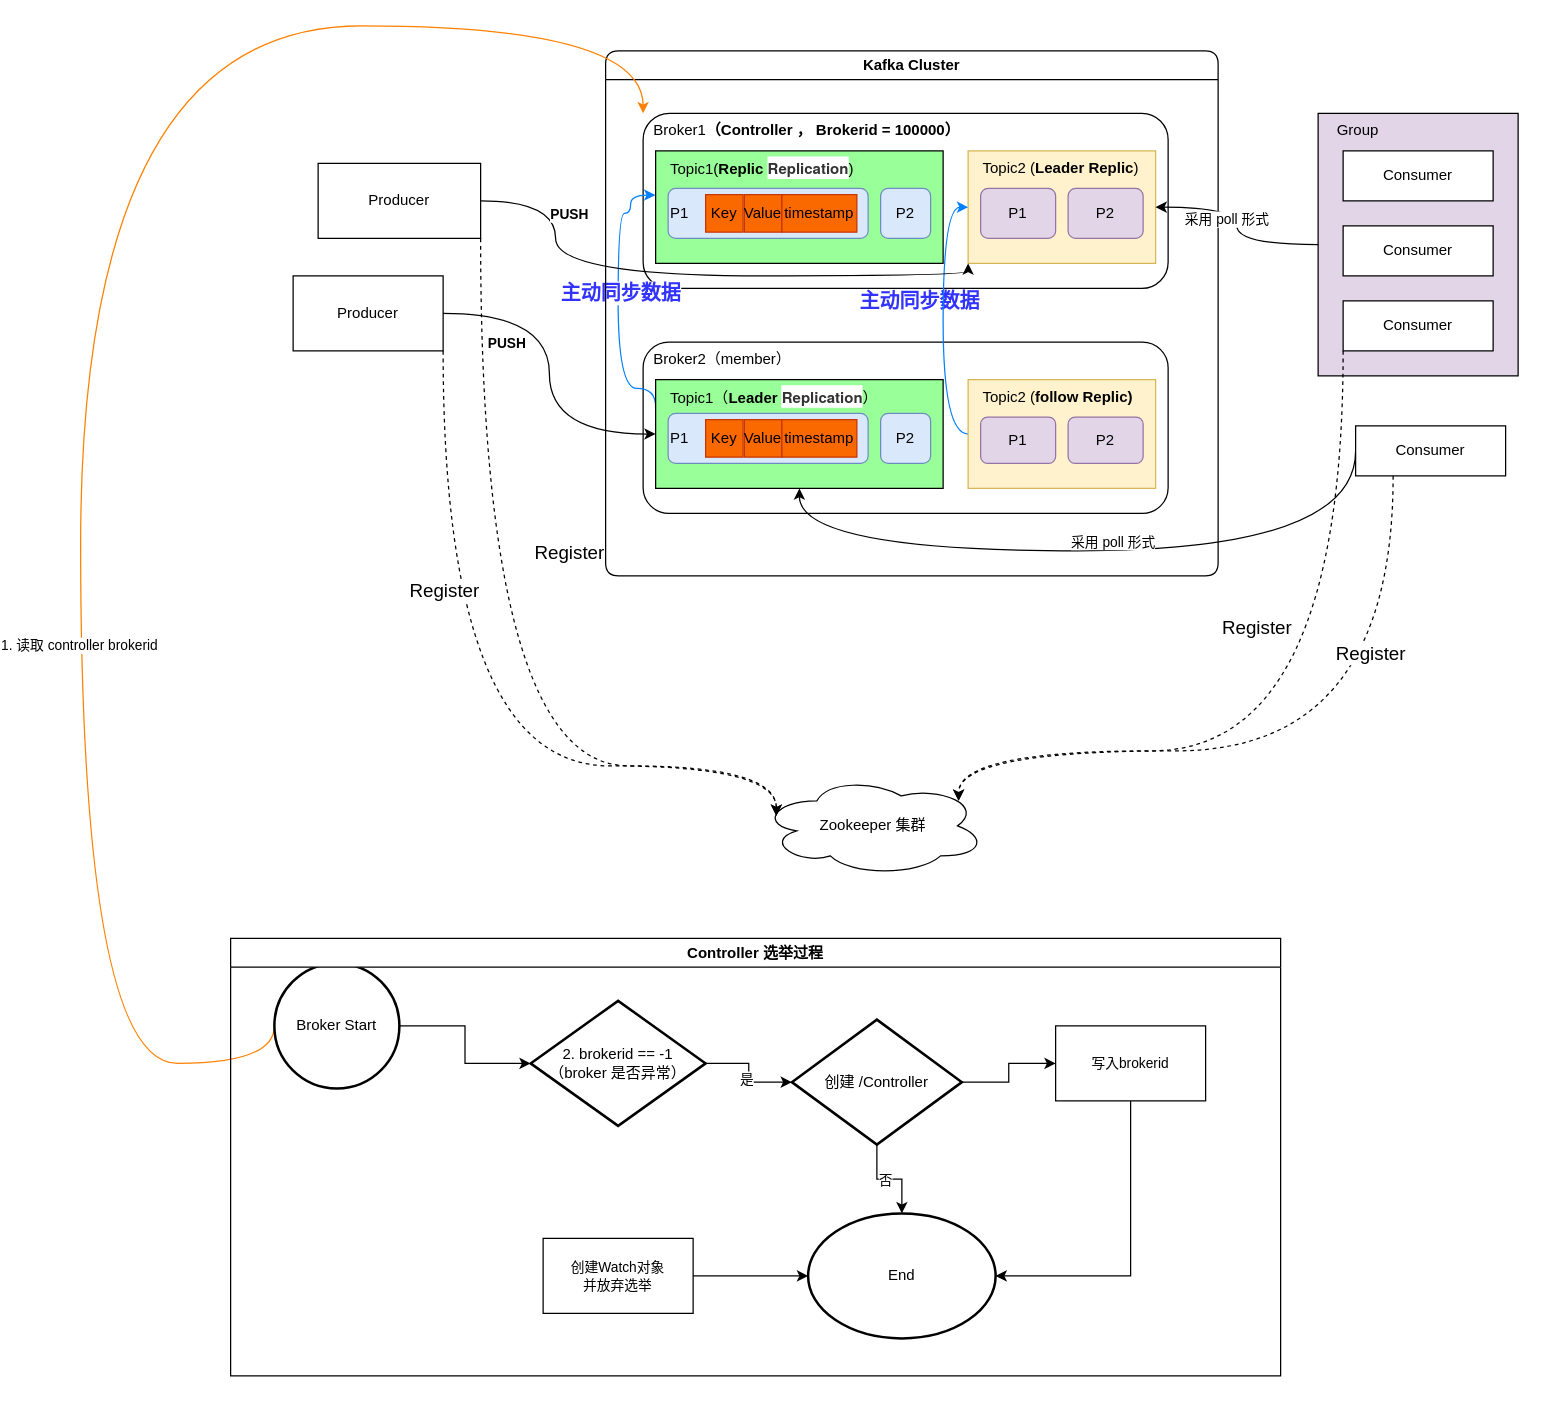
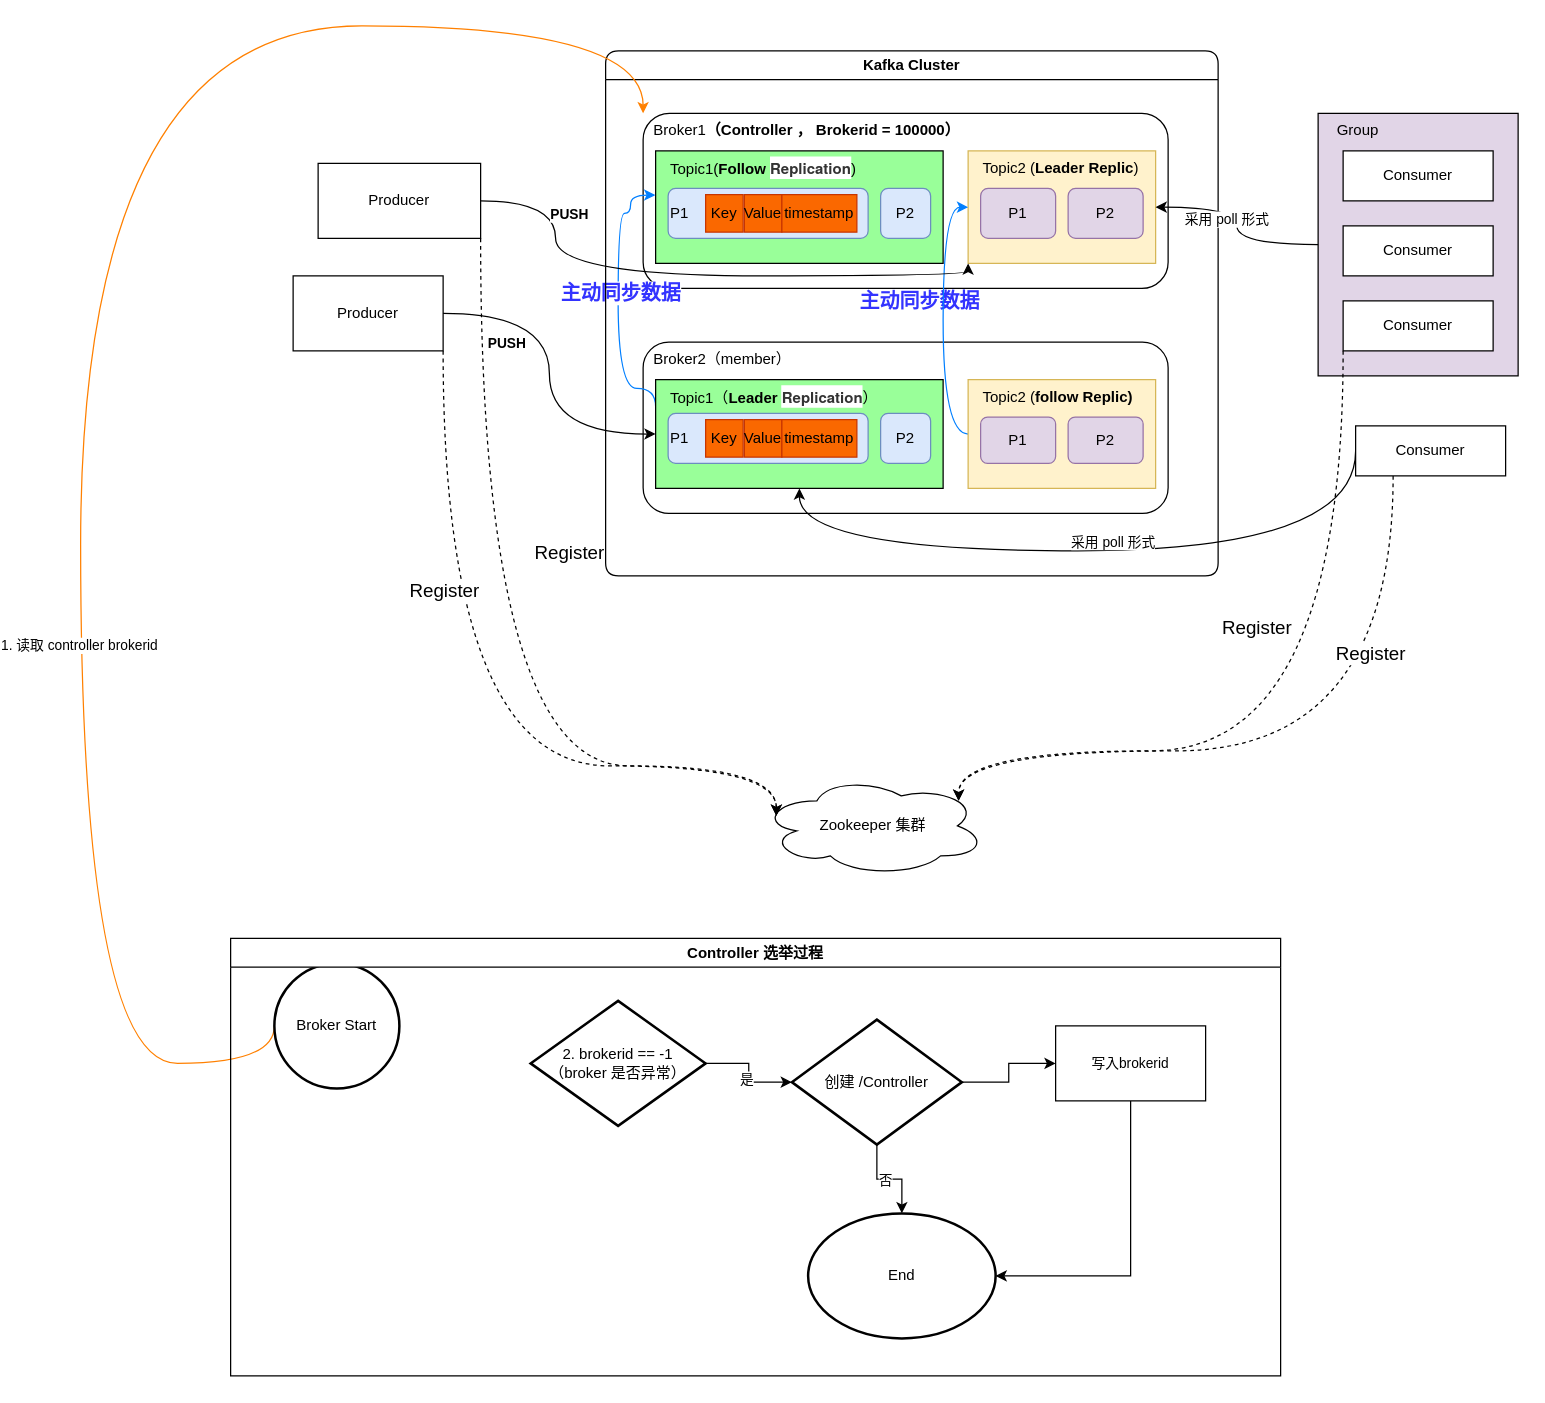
node "Topic1(Replic Replication)": label "Topic1(Replic Replication)" -> "Topic1(Follow Replication)"
edge "Broker Start" -> "2. brokerid == -1 （broker 是否异常）": removed
node "创建Watch对象 并放弃选举": removed
edge "创建Watch对象 并放弃选举" -> "End": removed
